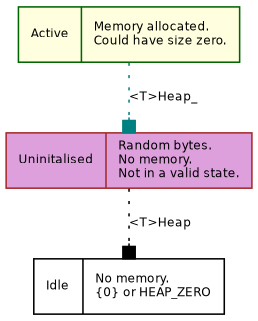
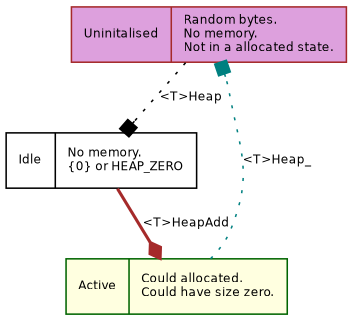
node "Active": text "Memory allocated." -> "Could allocated."
node "Uninitalised": text "Not in a valid state." -> "Not in a allocated state."
edge "Idle" -> "Active": added, label "<T>HeapAdd"
